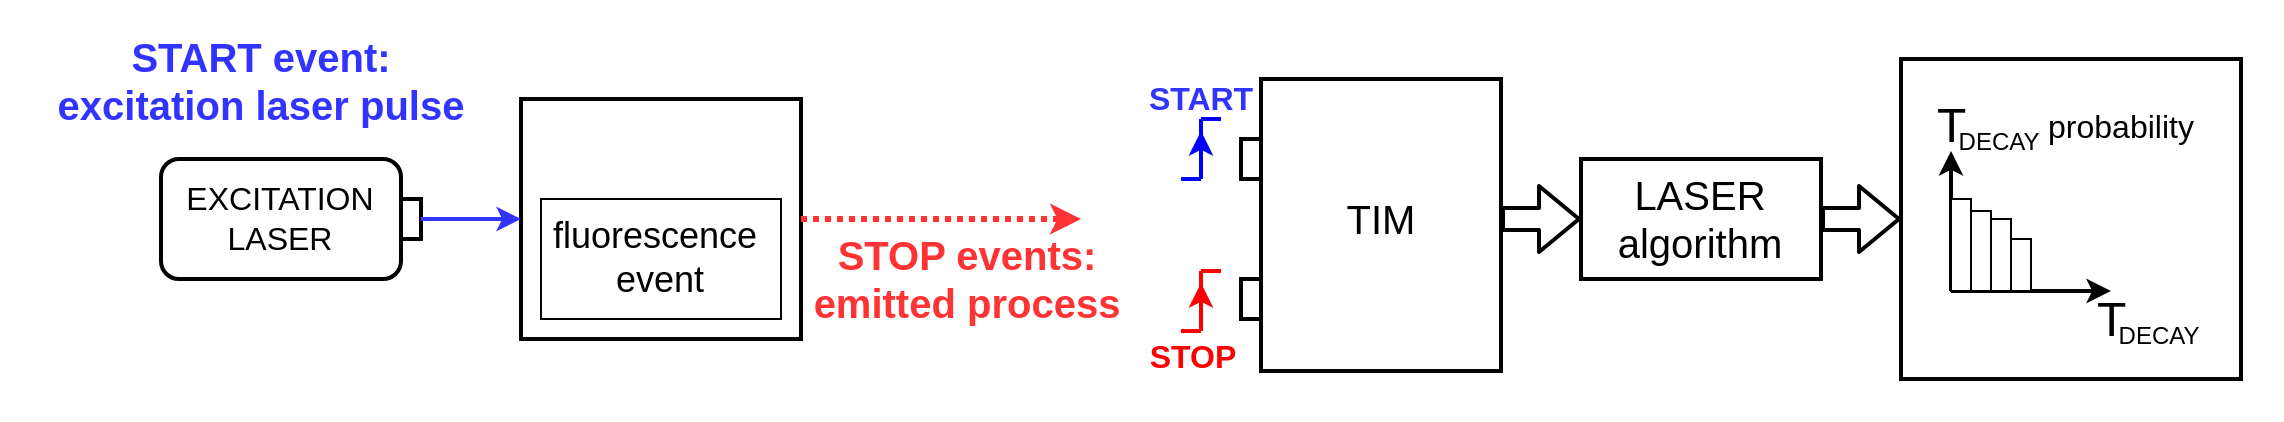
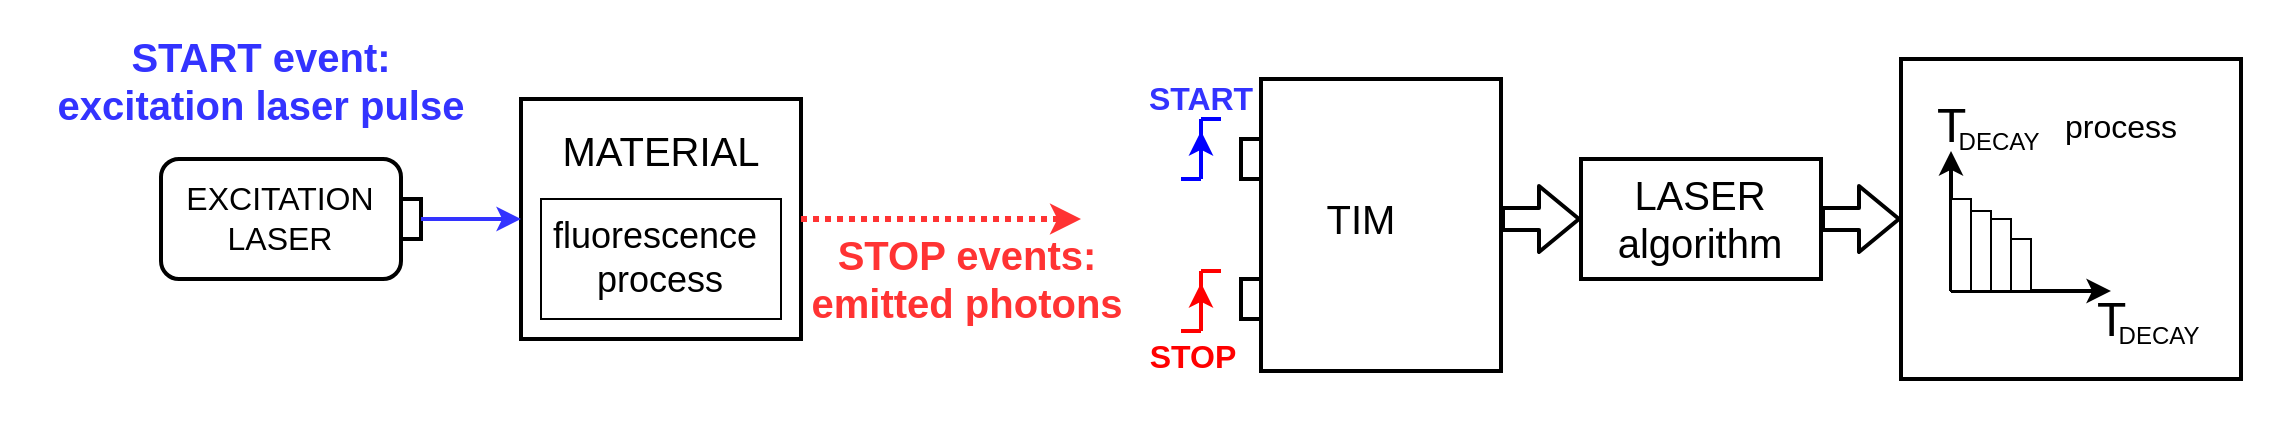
node "probability": label "probability" -> "process"
node "MATERIAL": added
node "TIM": moved (1381, 219) -> (1361, 219)
node "fluorescence event": label "fluorescence event" -> "fluorescence process"
node "STOP events: emitted process": label "STOP events: emitted process" -> "STOP events: emitted photons"
